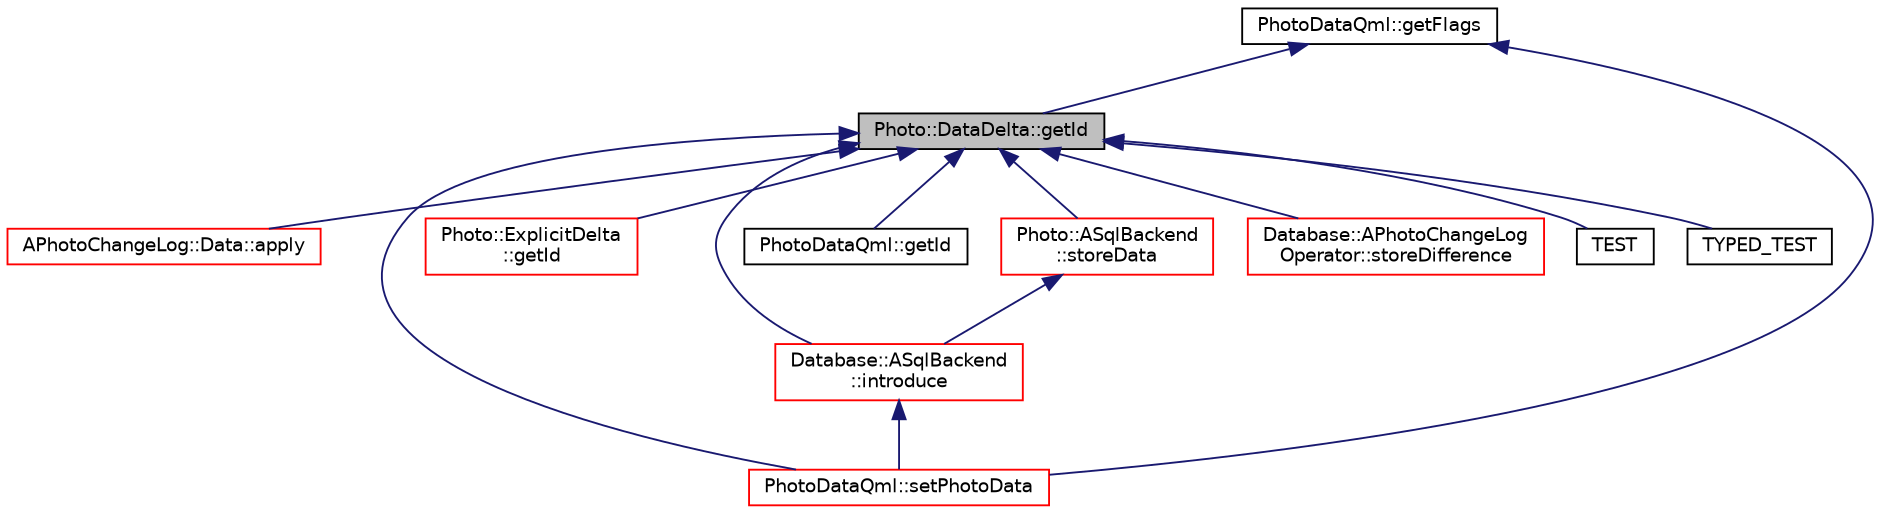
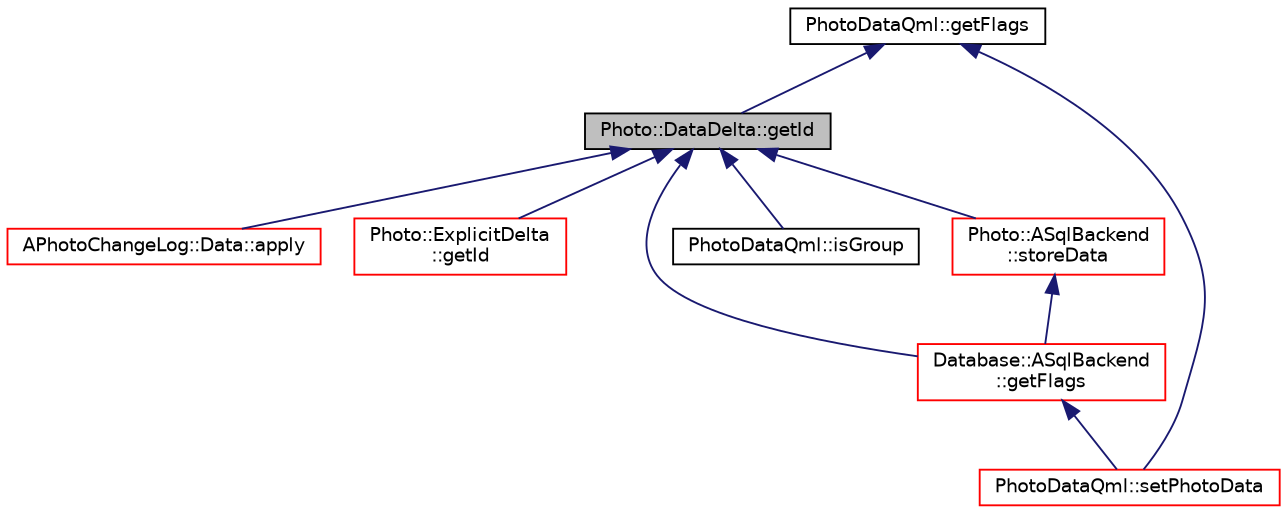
node "PhotoDataQml::getId": label "PhotoDataQml::getId" -> "PhotoDataQml::isGroup"
node "Database::APhotoChangeLog Operator::storeDifference": removed
node "TEST": removed
node "TYPED_TEST": removed
edge "PhotoDataQml::setPhotoData" -> "Photo::DataDelta::getId": removed
node "Database::ASqlBackend ::introduce": label "Database::ASqlBackend ::introduce" -> "Database::ASqlBackend ::getFlags"
